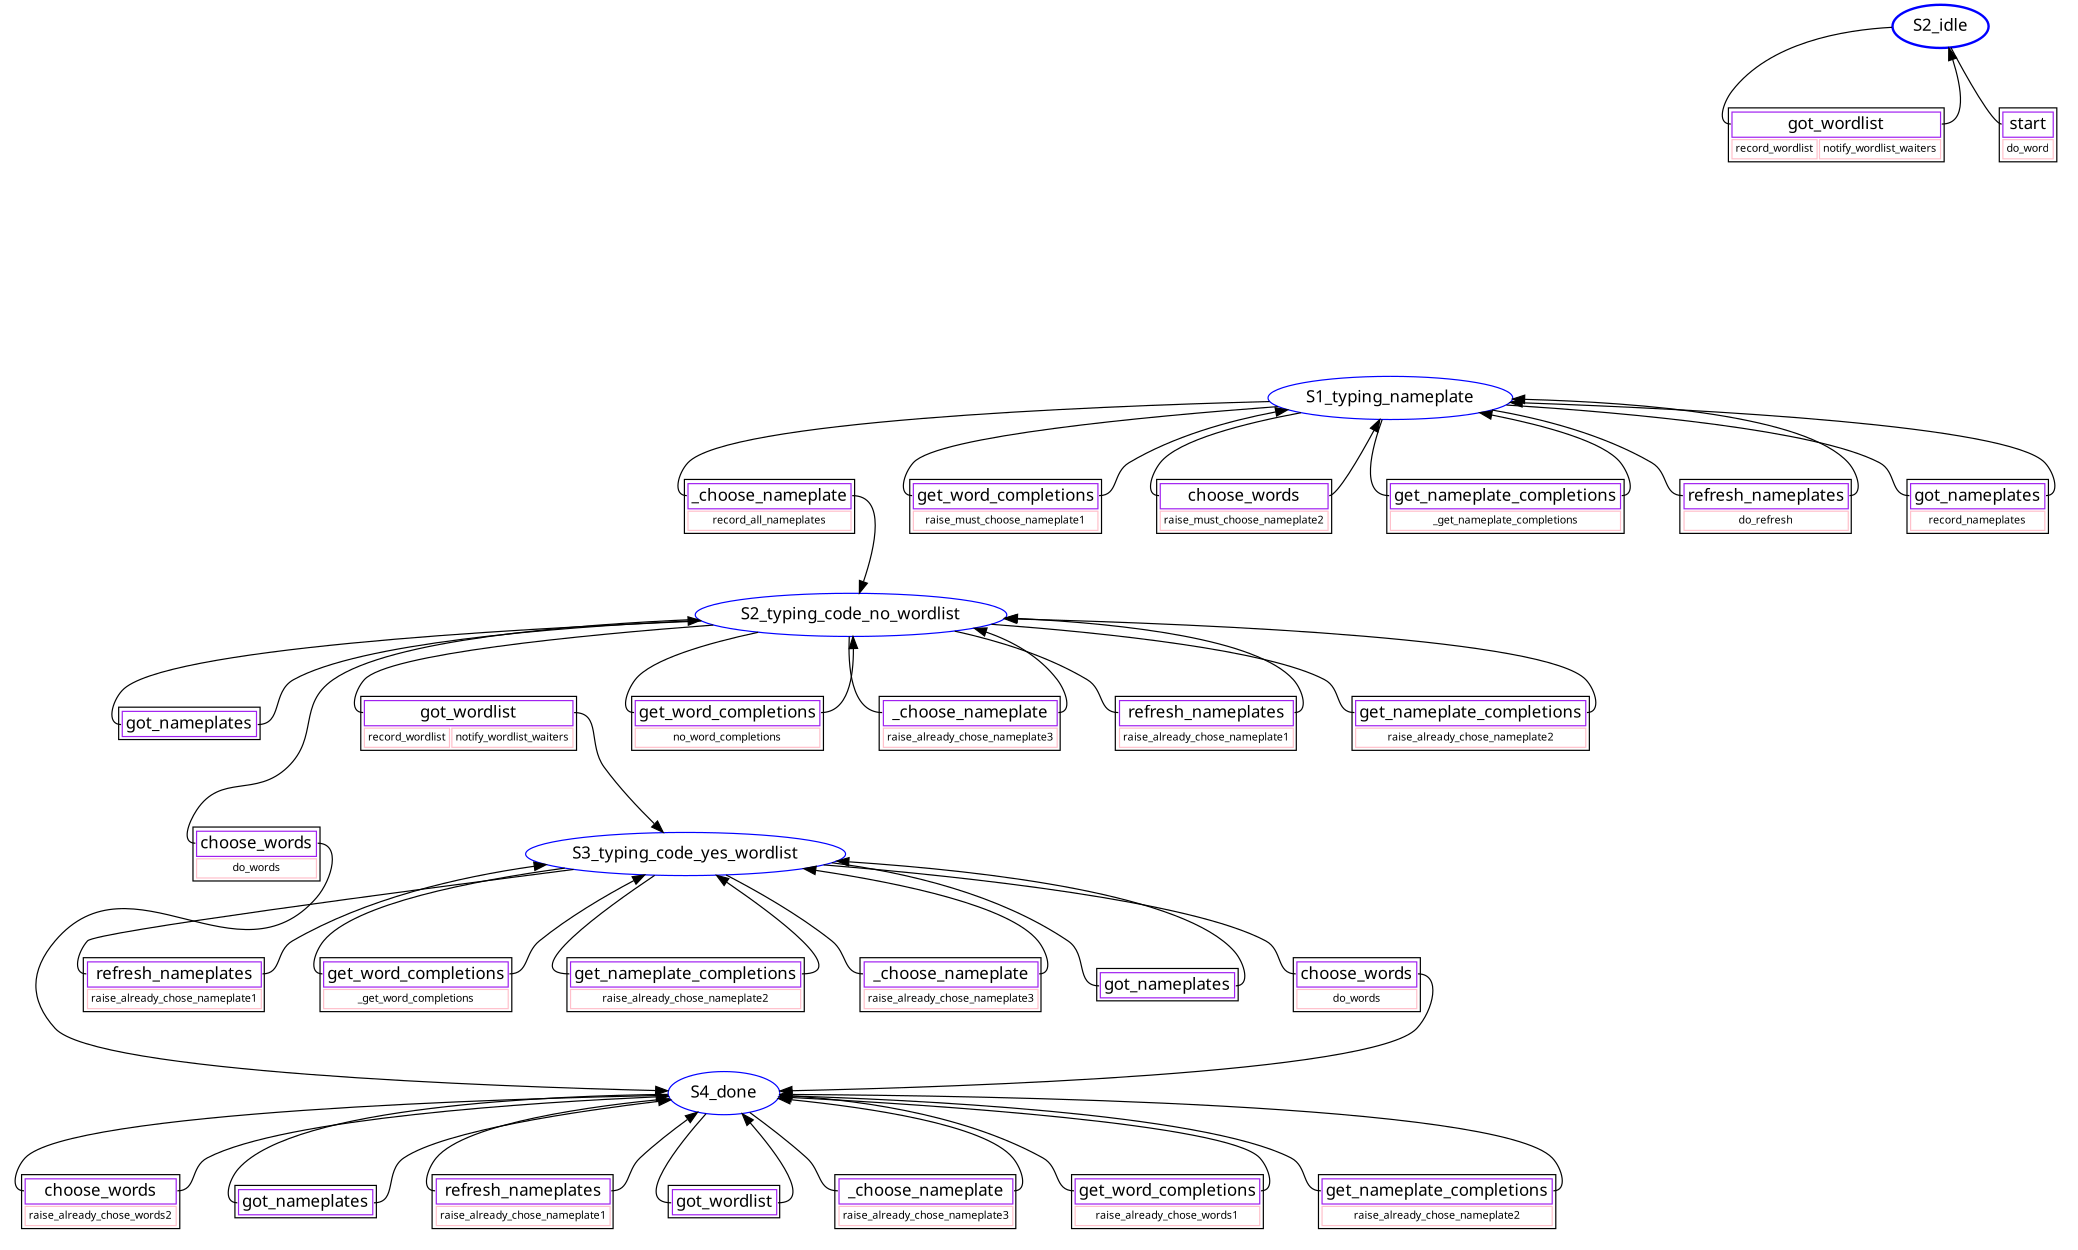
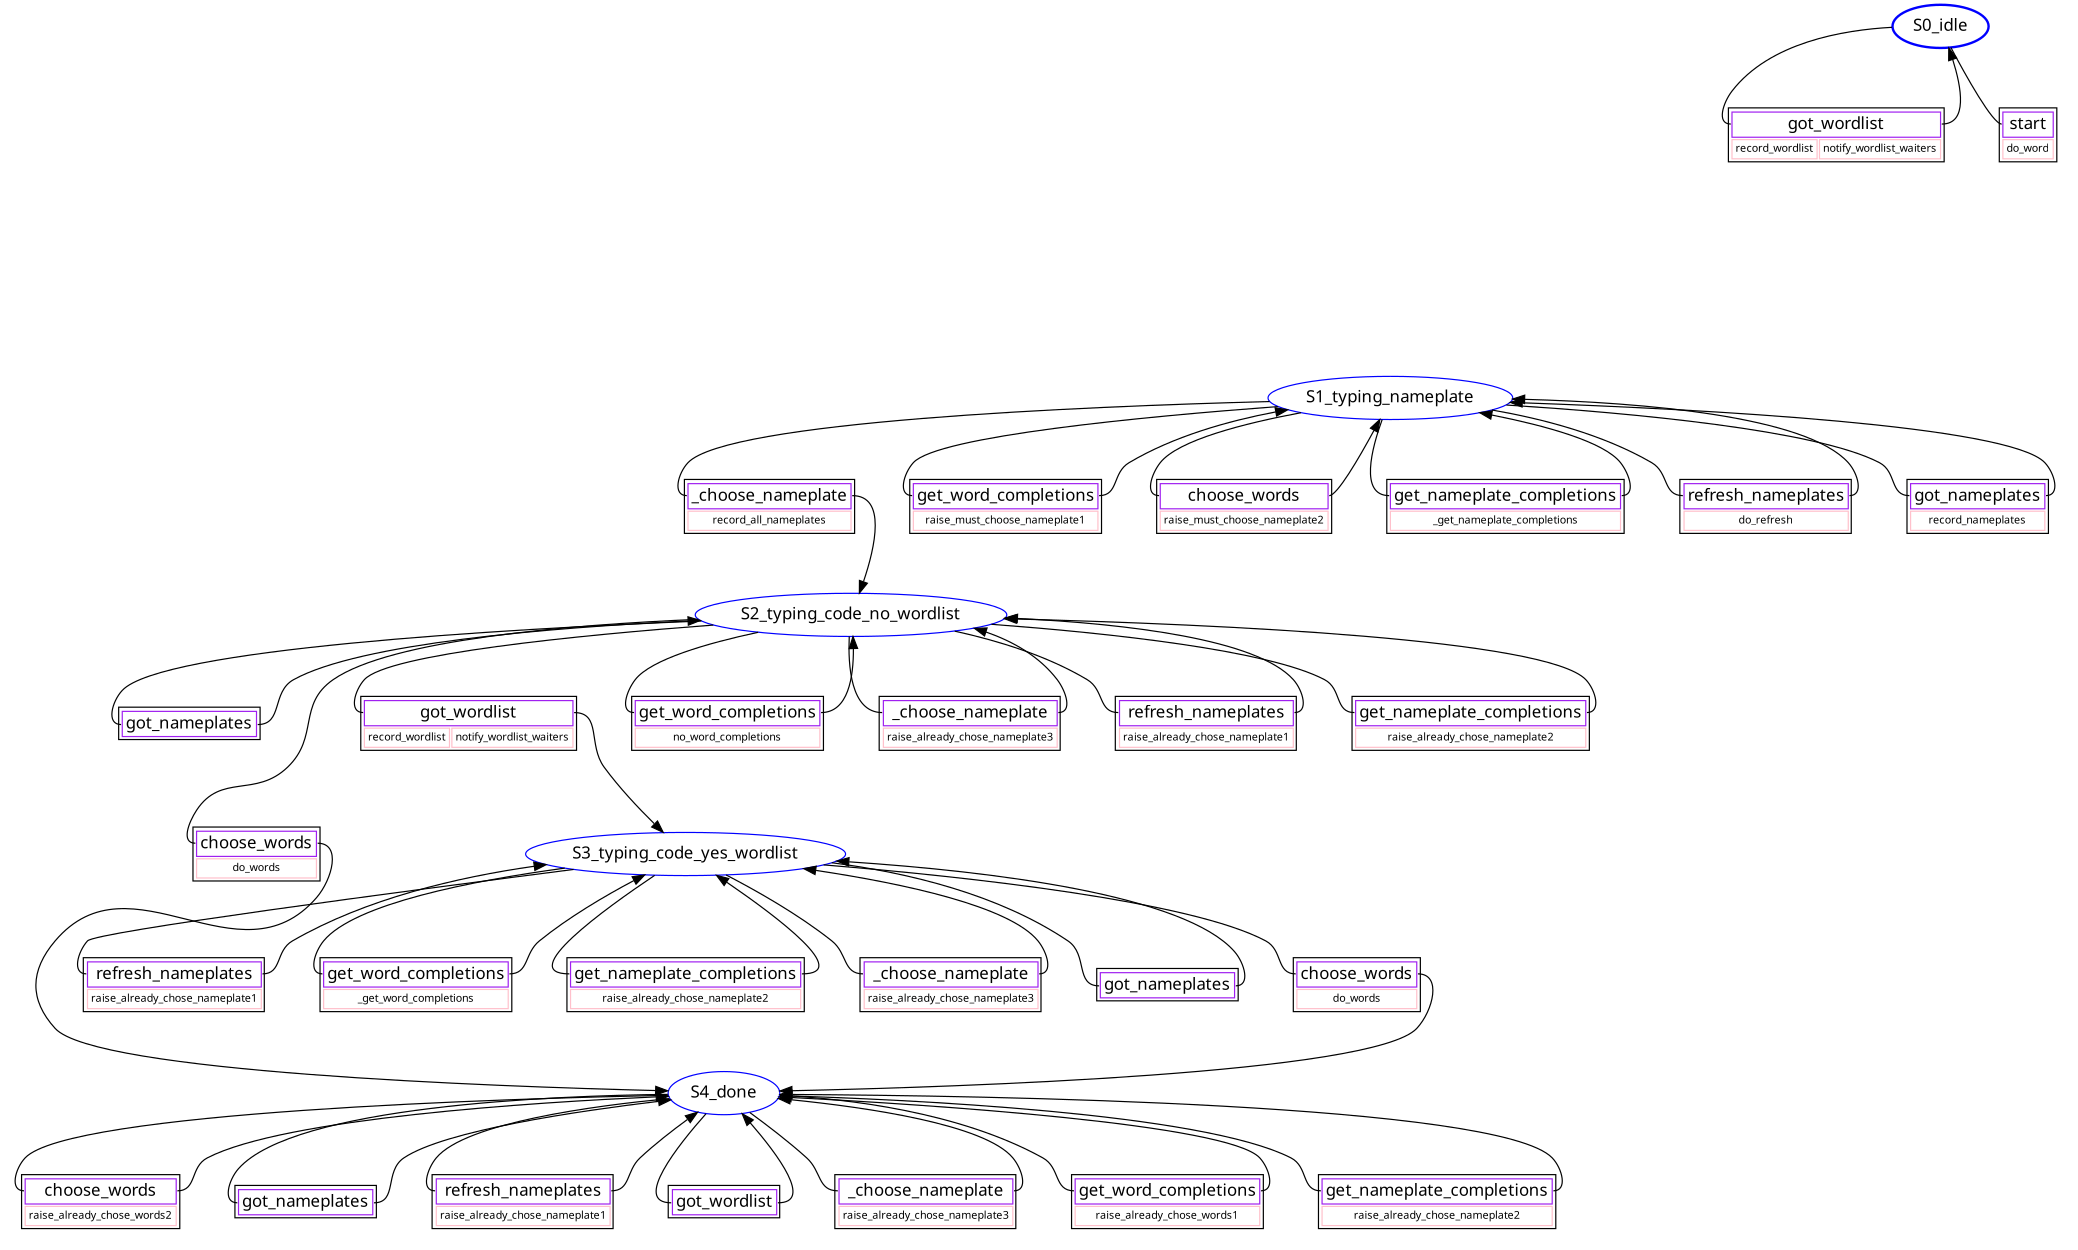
node "S2_idle": label "S2_idle" -> "S0_idle"
